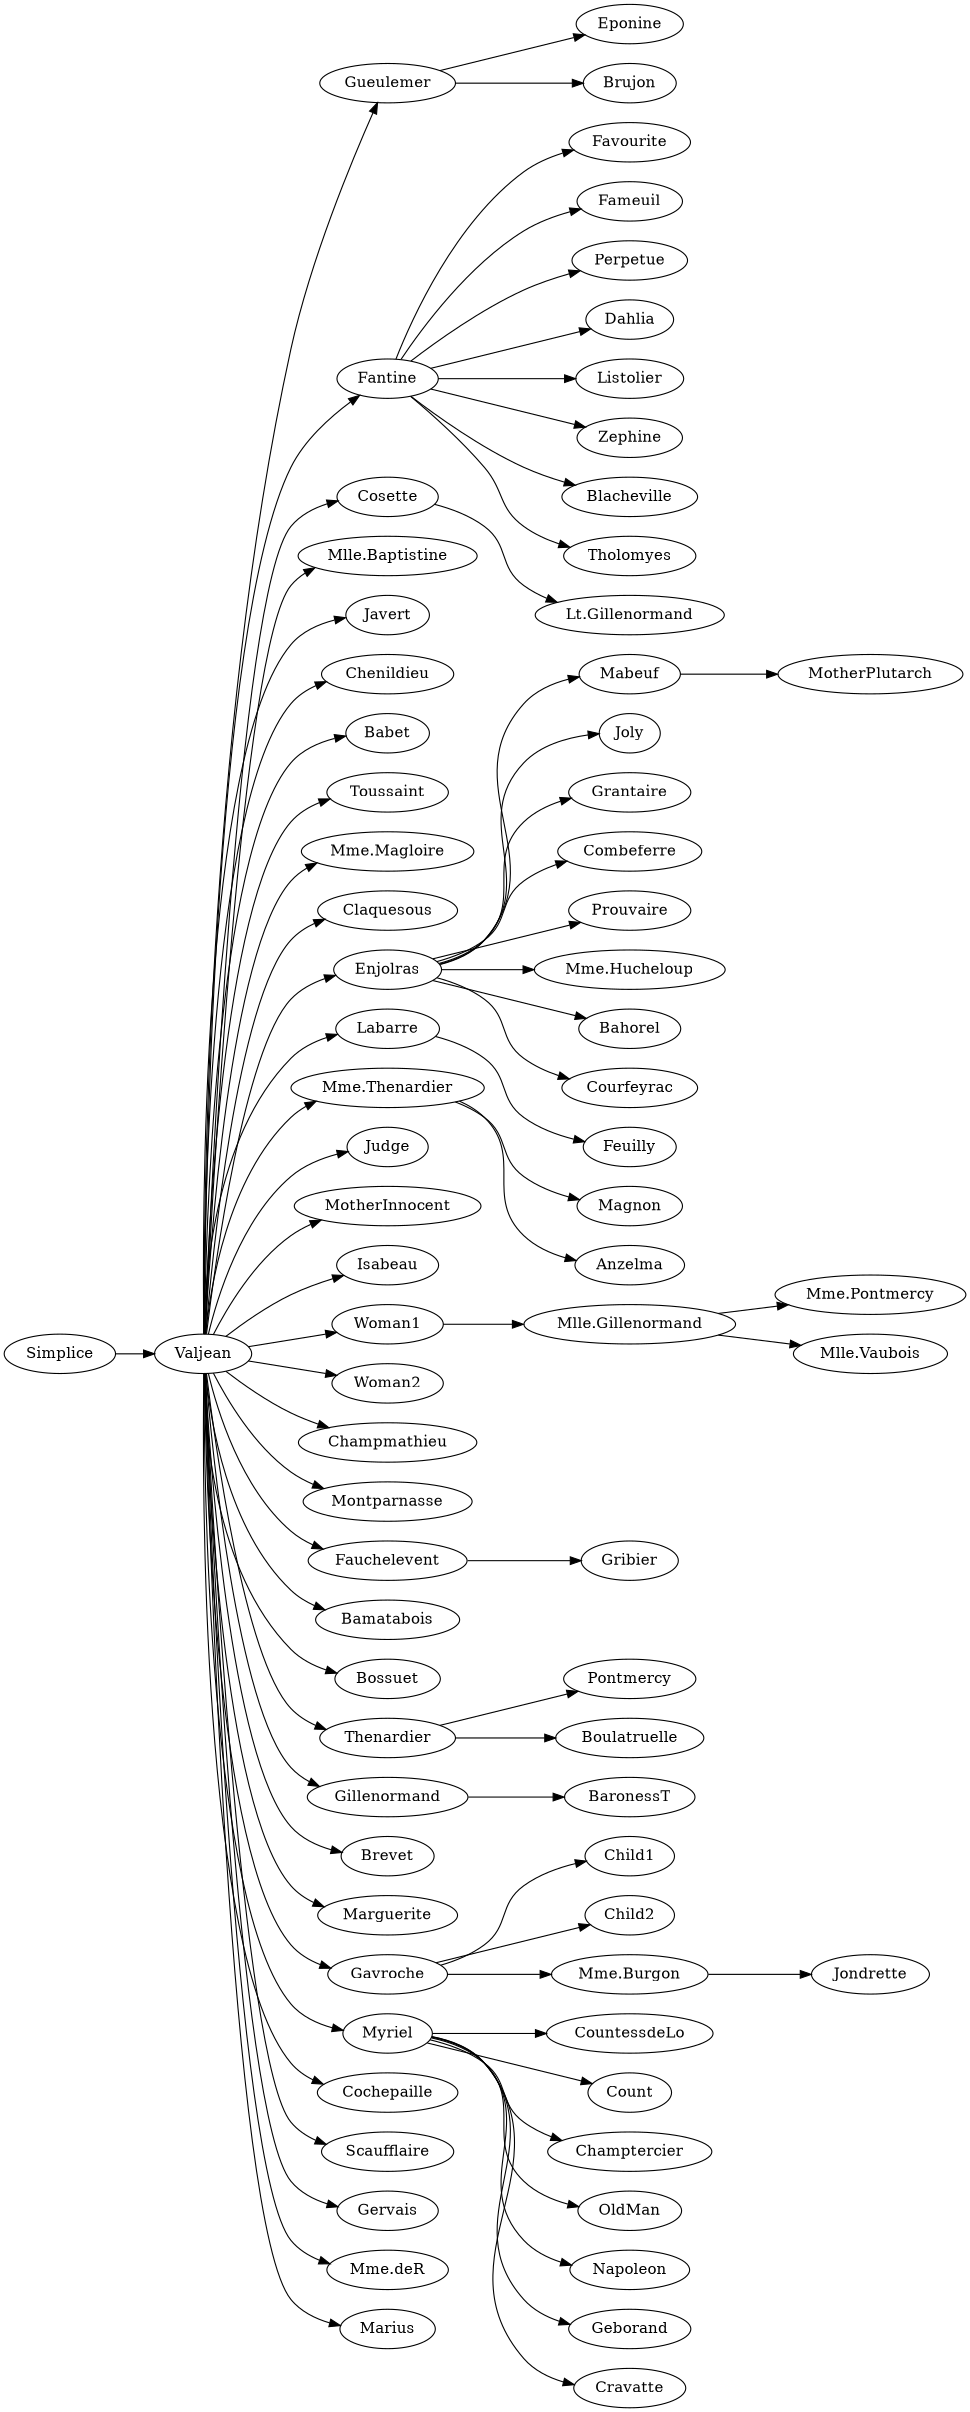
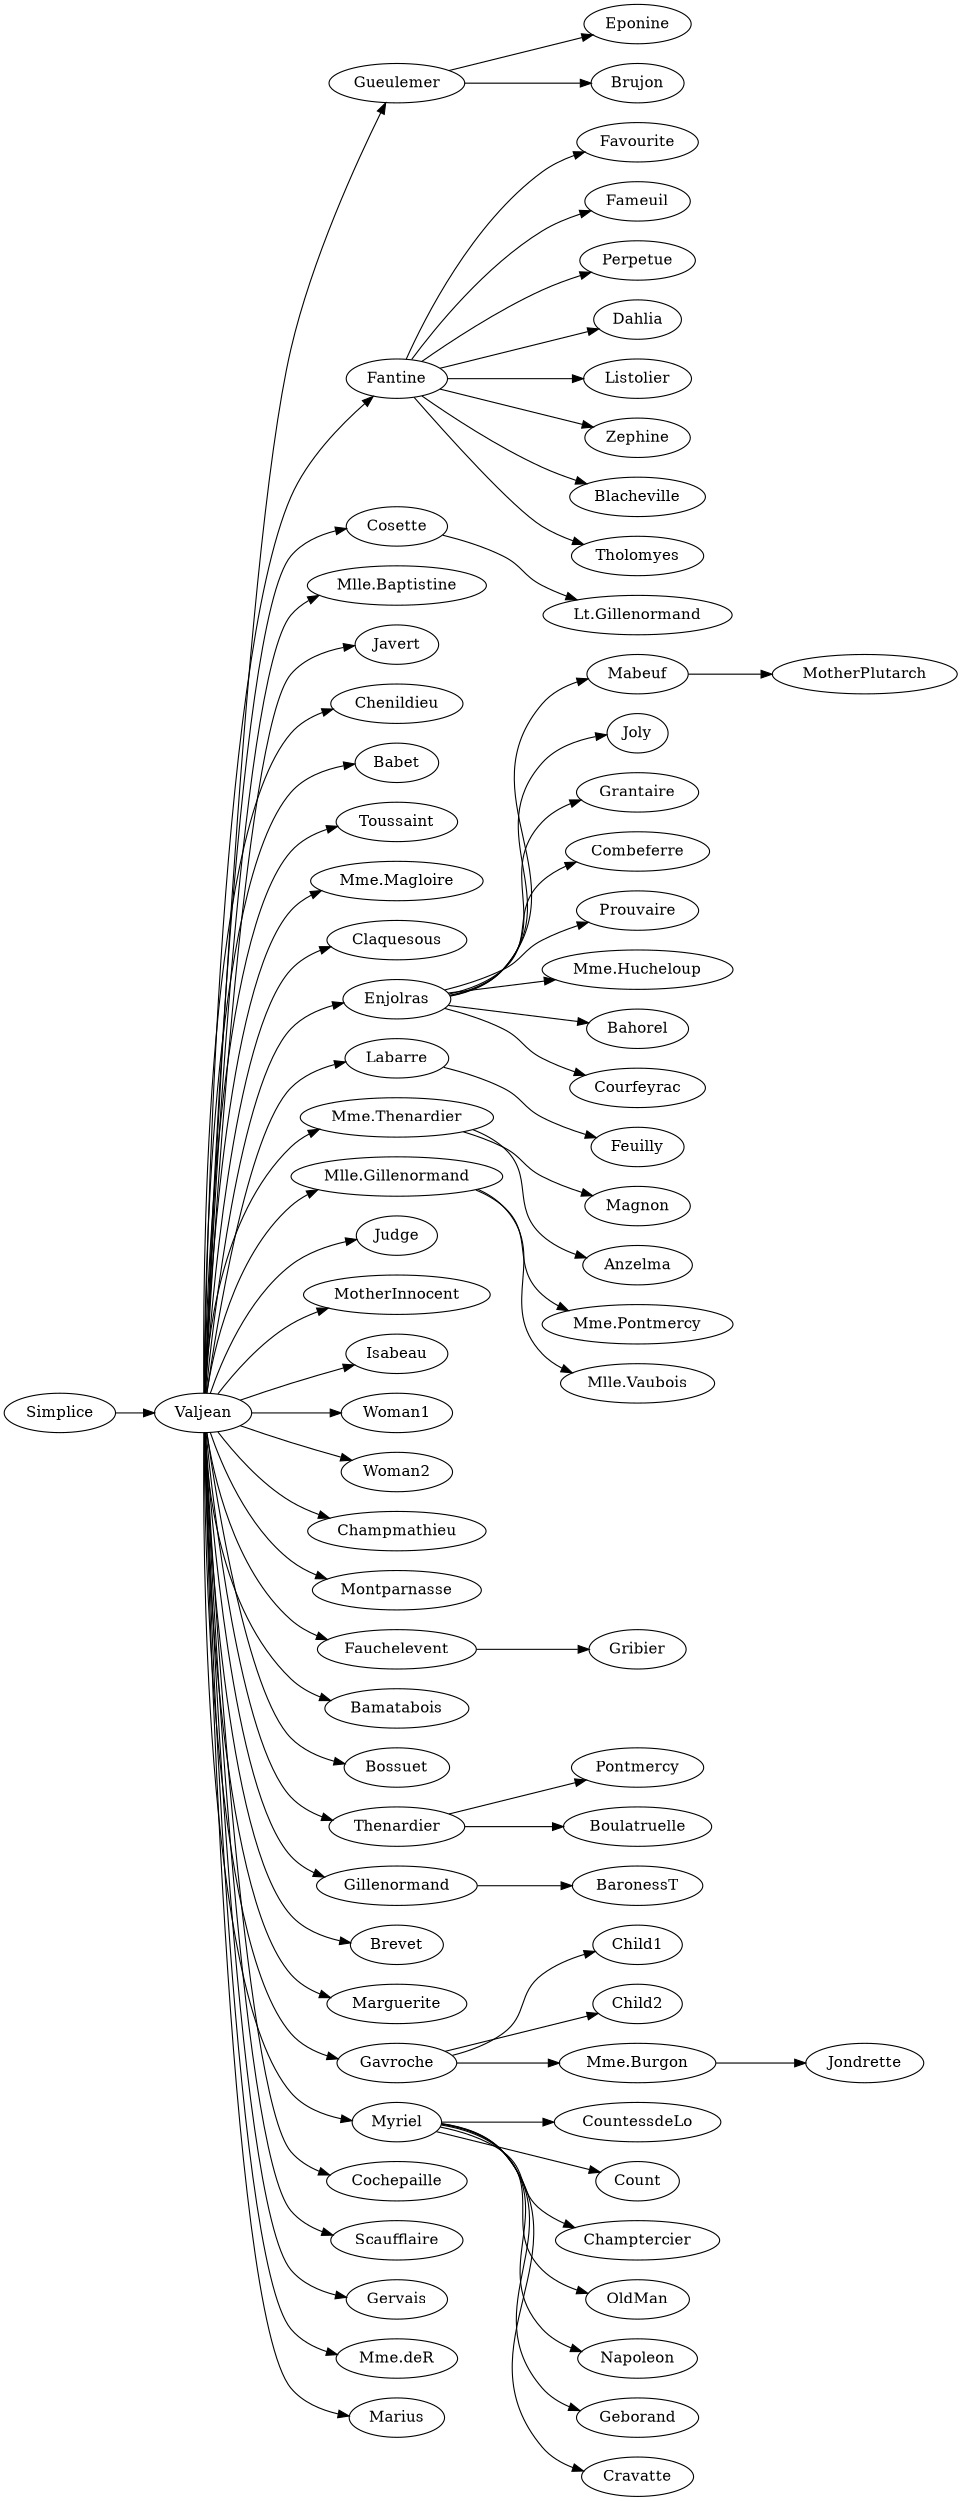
edge "Woman1" -> "Mlle.Gillenormand": now "Valjean" -> "Mlle.Gillenormand"
